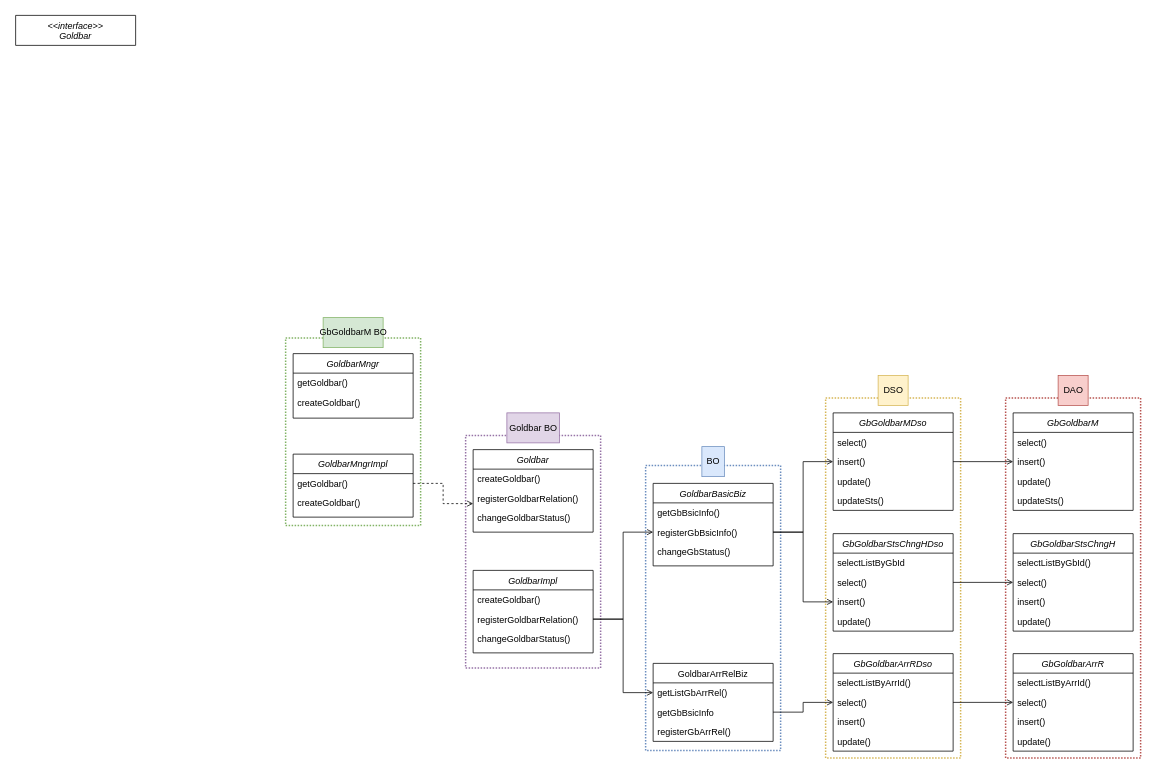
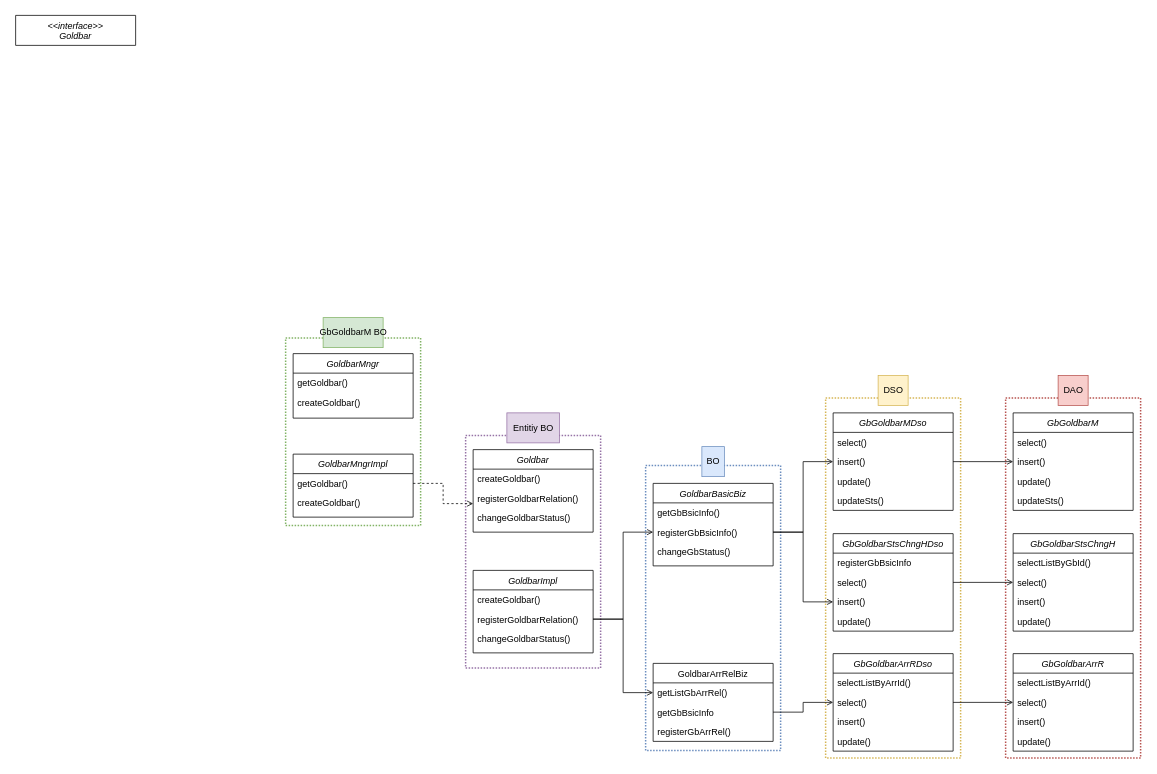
node "Goldbar BO": label "Goldbar BO" -> "Entitiy BO"
node "selectListByGbId": label "selectListByGbId" -> "registerGbBsicInfo"
